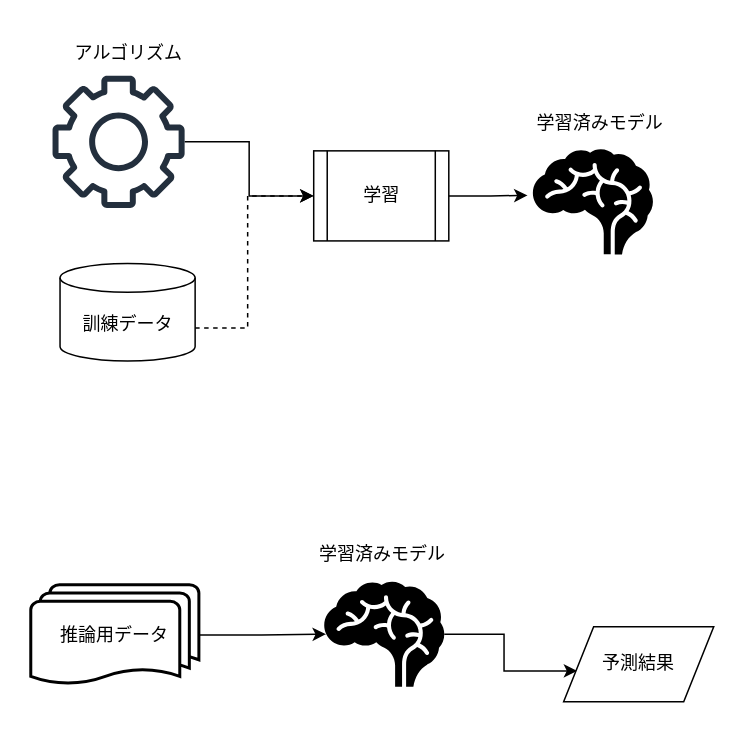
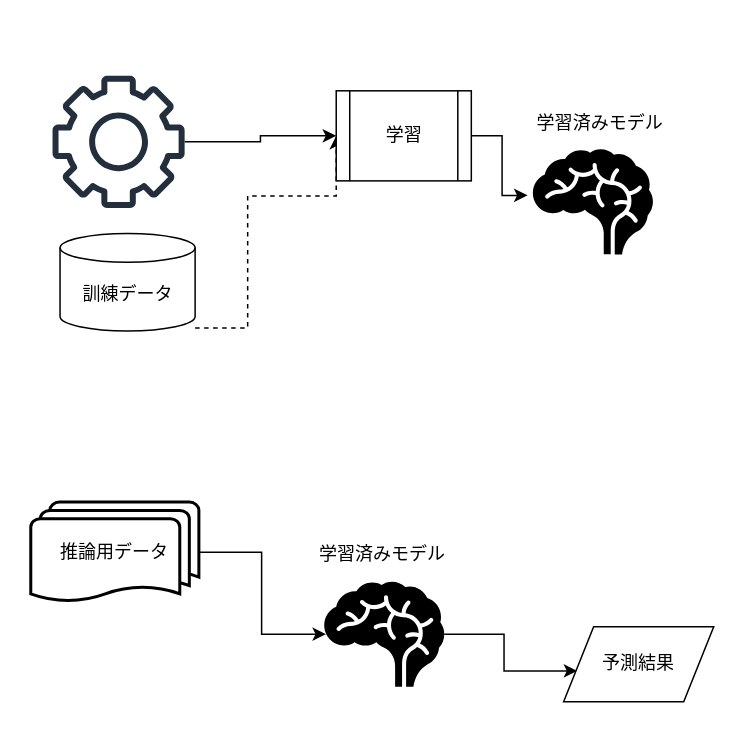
node "アルゴリズム": removed
node "学習": moved (381, 196) -> (404, 136)
node "訓練データ": moved (128, 312) -> (128, 282)
node "推論用データ": moved (115, 635) -> (115, 552)
